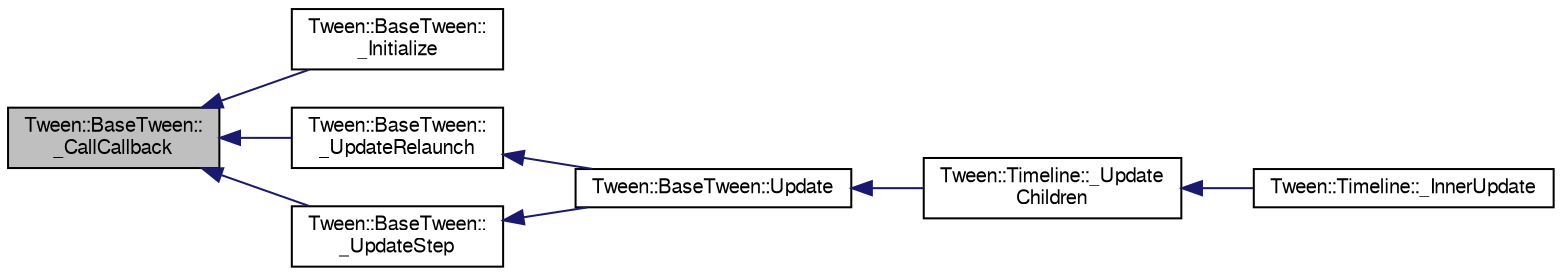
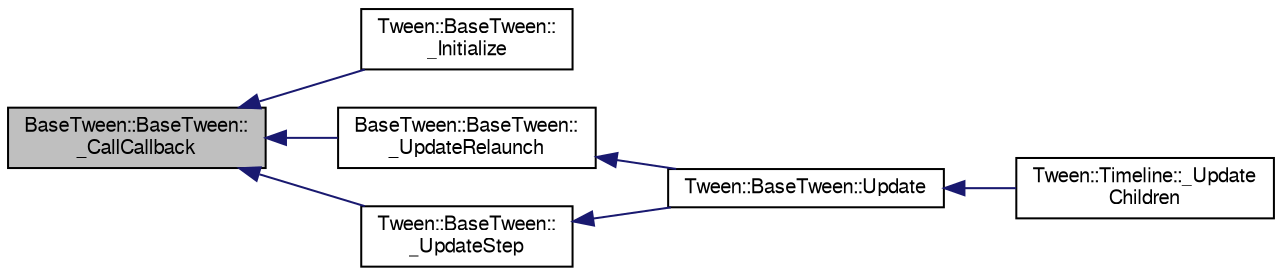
node "Tween::BaseTween:: _CallCallback": label "Tween::BaseTween:: _CallCallback" -> "BaseTween::BaseTween:: _CallCallback"
node "Tween::BaseTween:: _UpdateRelaunch": label "Tween::BaseTween:: _UpdateRelaunch" -> "BaseTween::BaseTween:: _UpdateRelaunch"
node "Tween::Timeline::_InnerUpdate": removed
